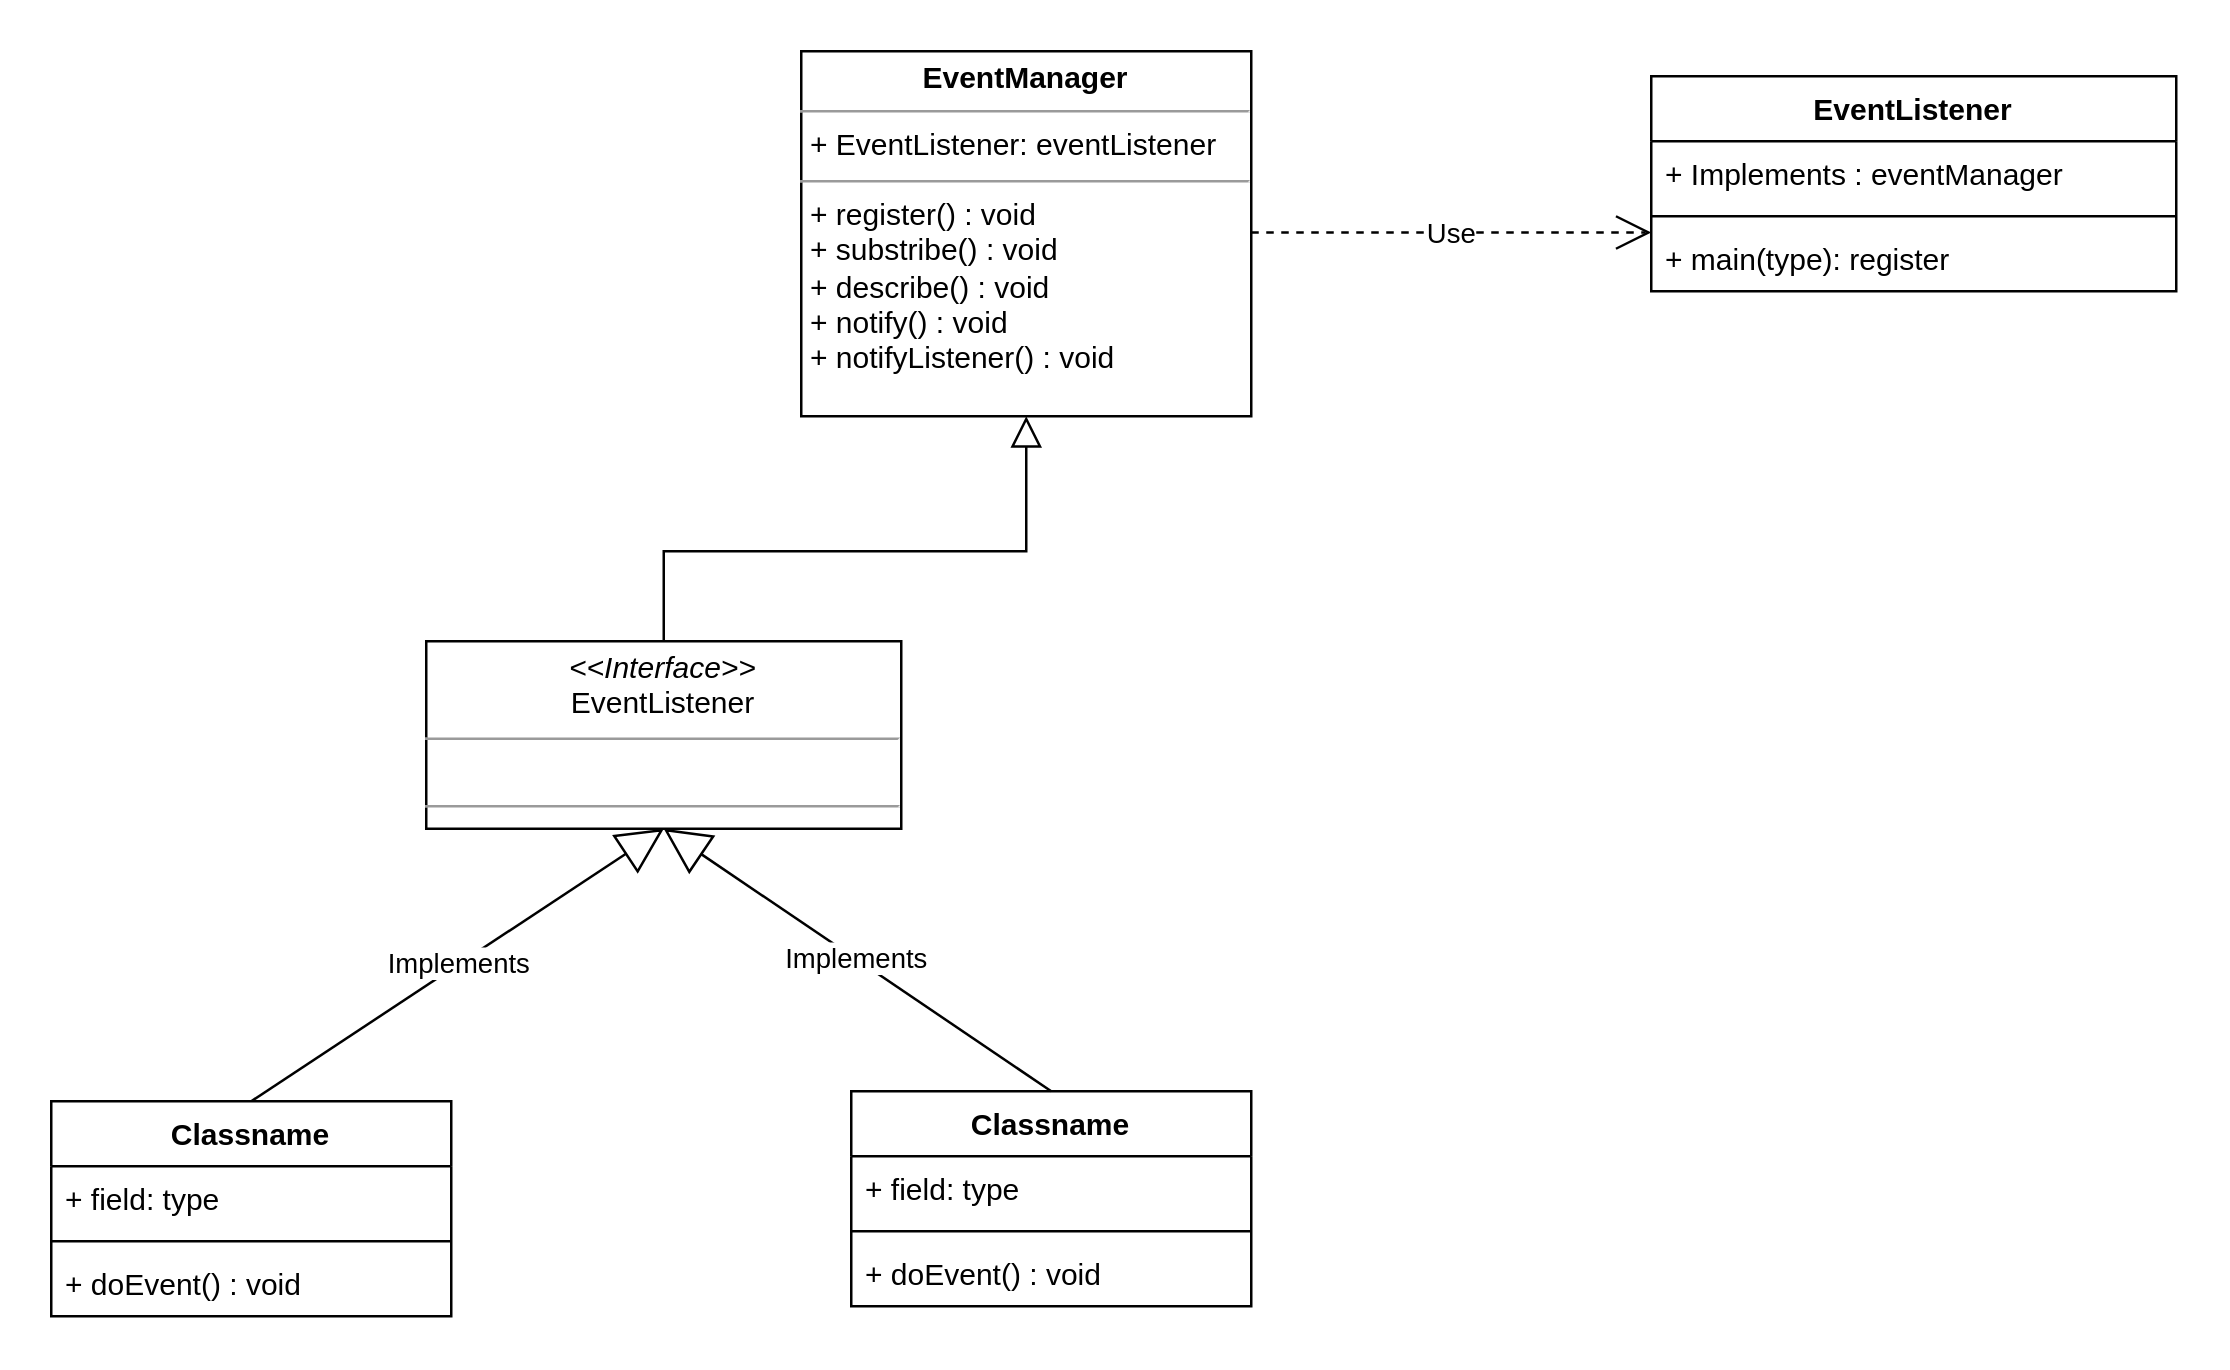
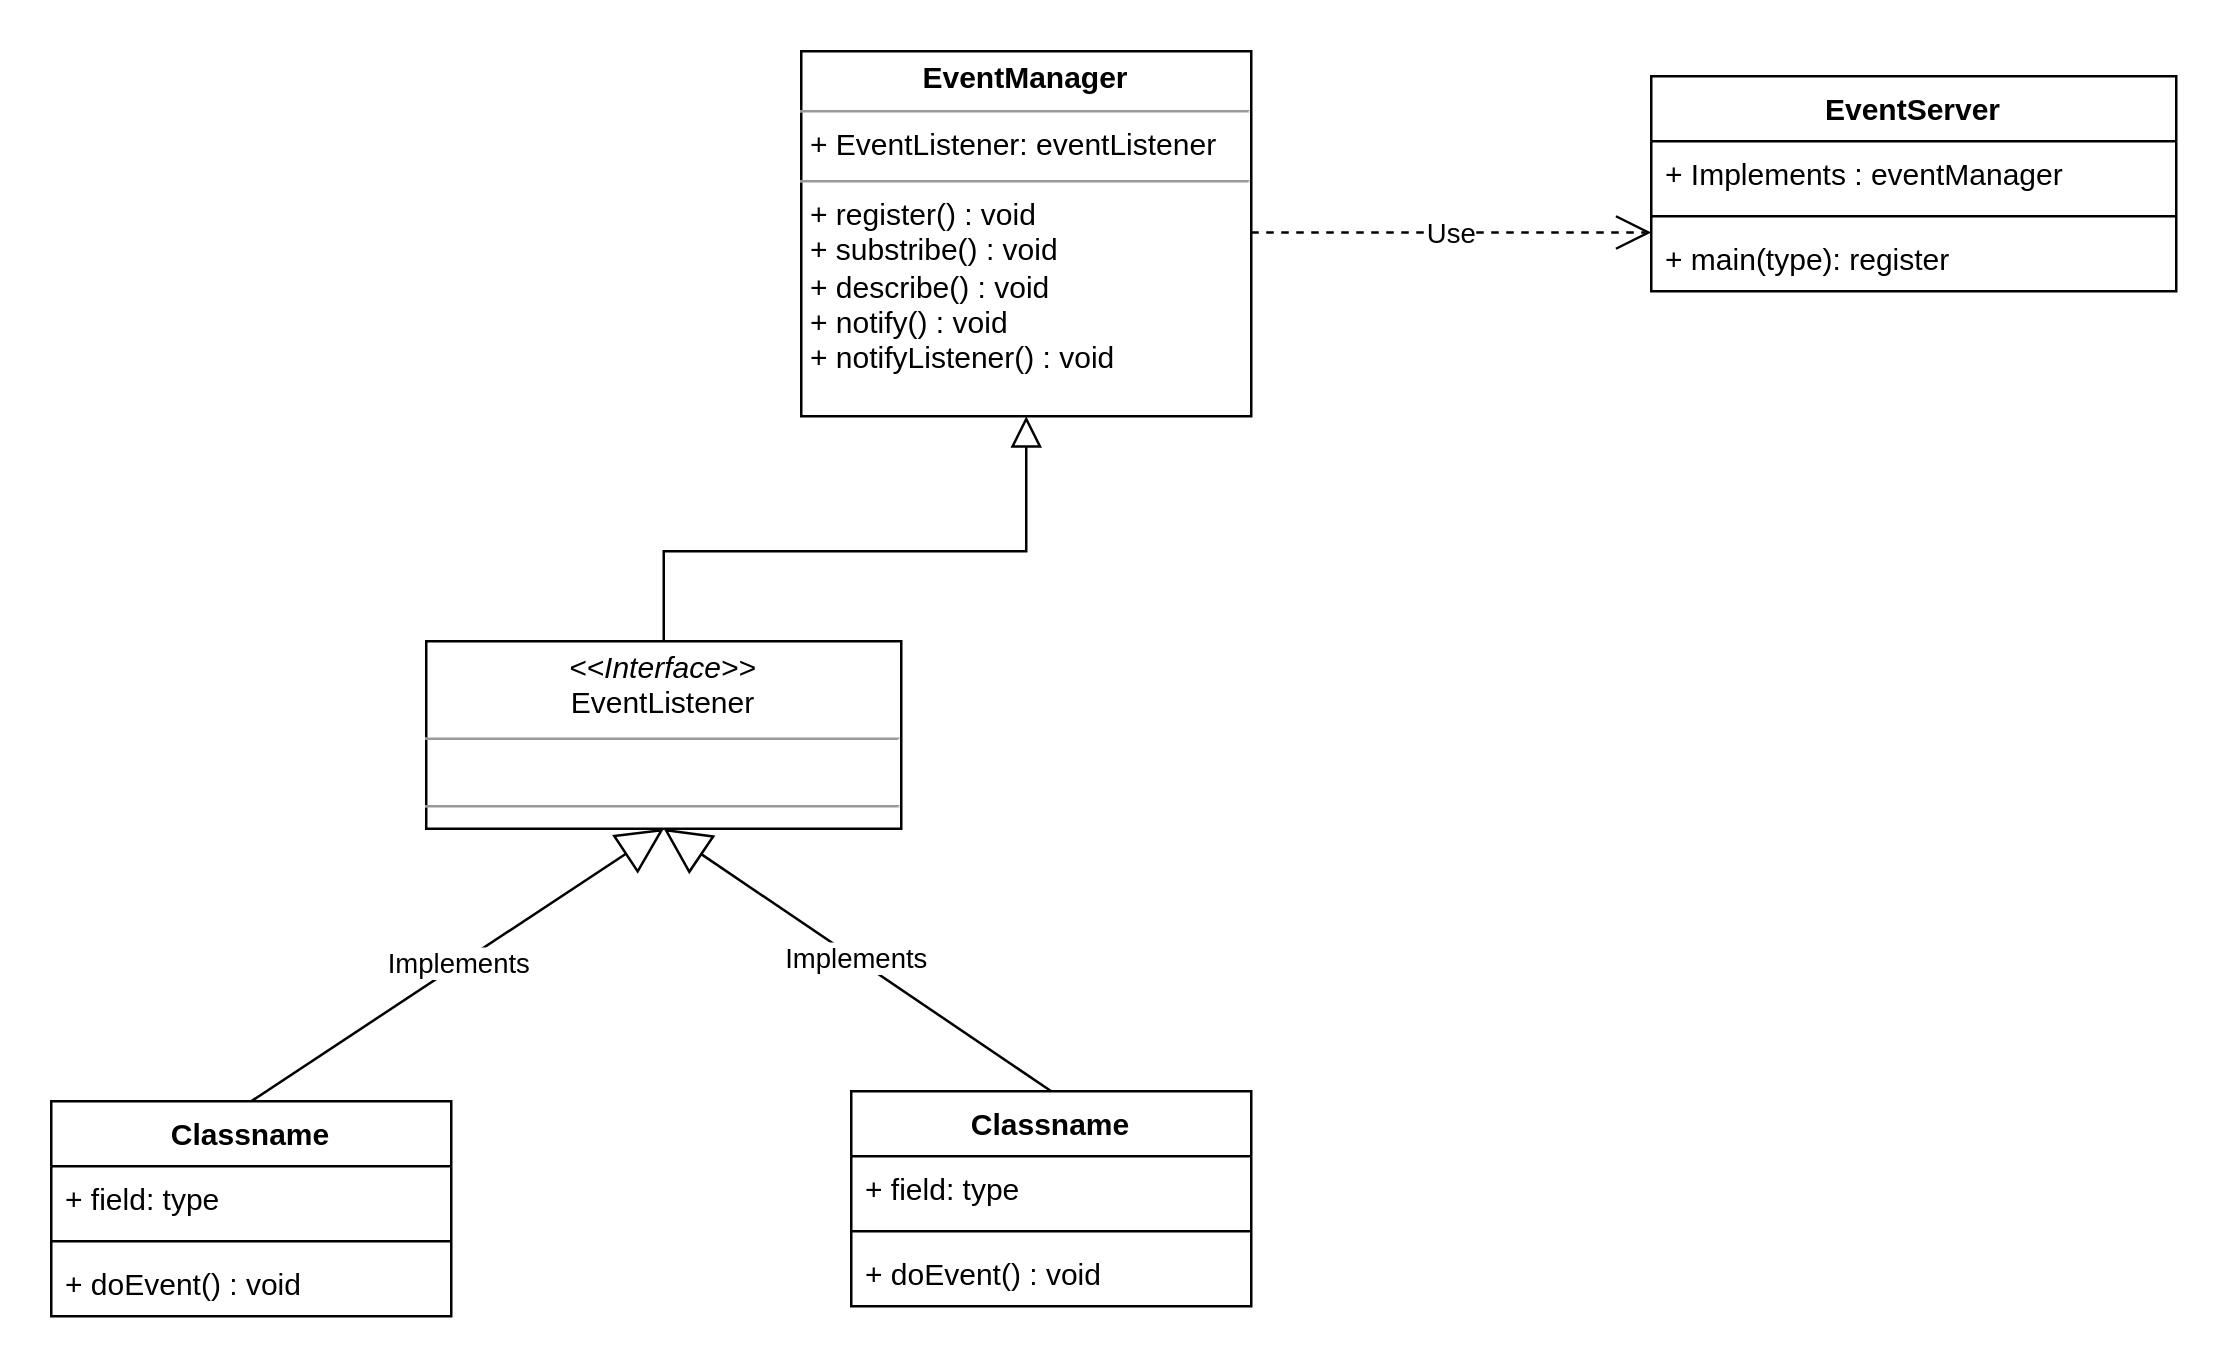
node "EventListener": label "EventListener" -> "EventServer"
